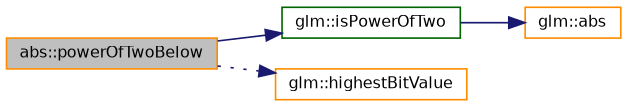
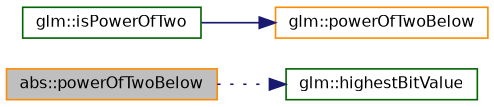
node "glm::abs": label "glm::abs" -> "glm::powerOfTwoBelow"
edge "abs::powerOfTwoBelow" -> "glm::isPowerOfTwo": removed
node "glm::highestBitValue": color darkorange -> darkgreen
